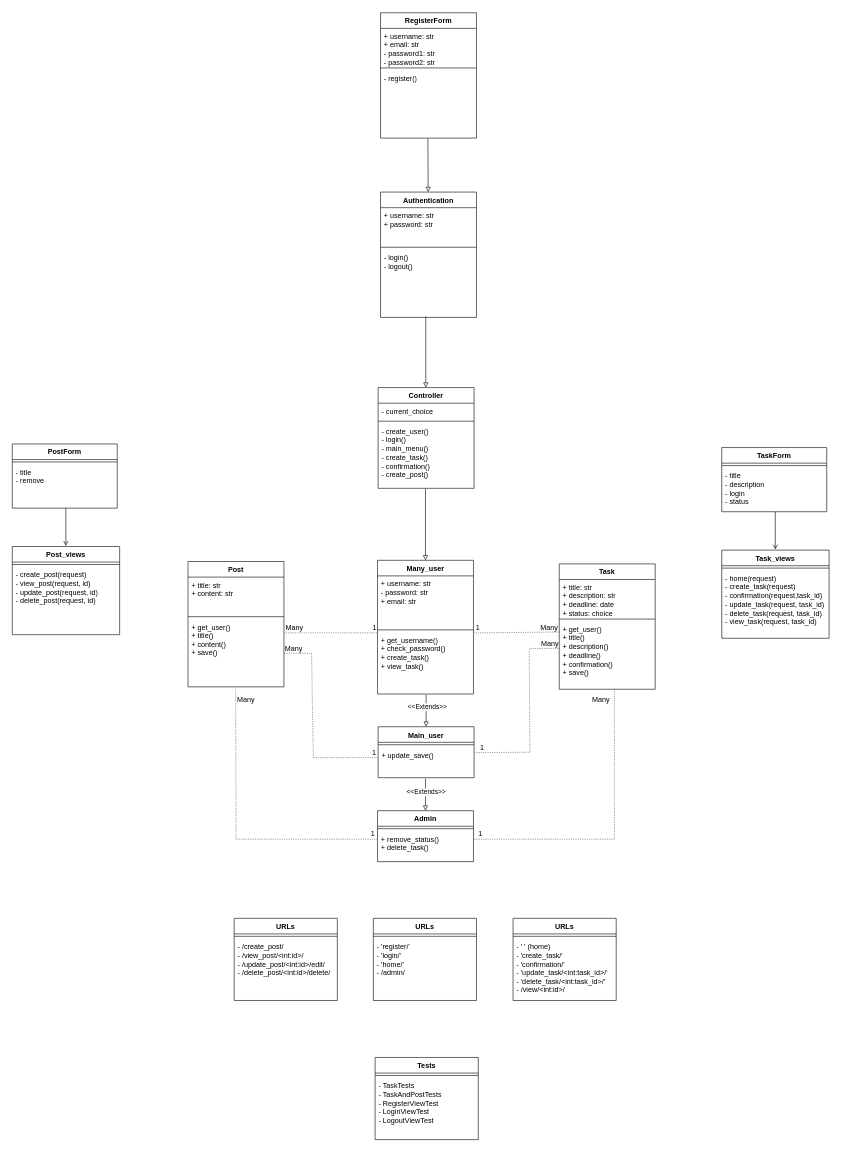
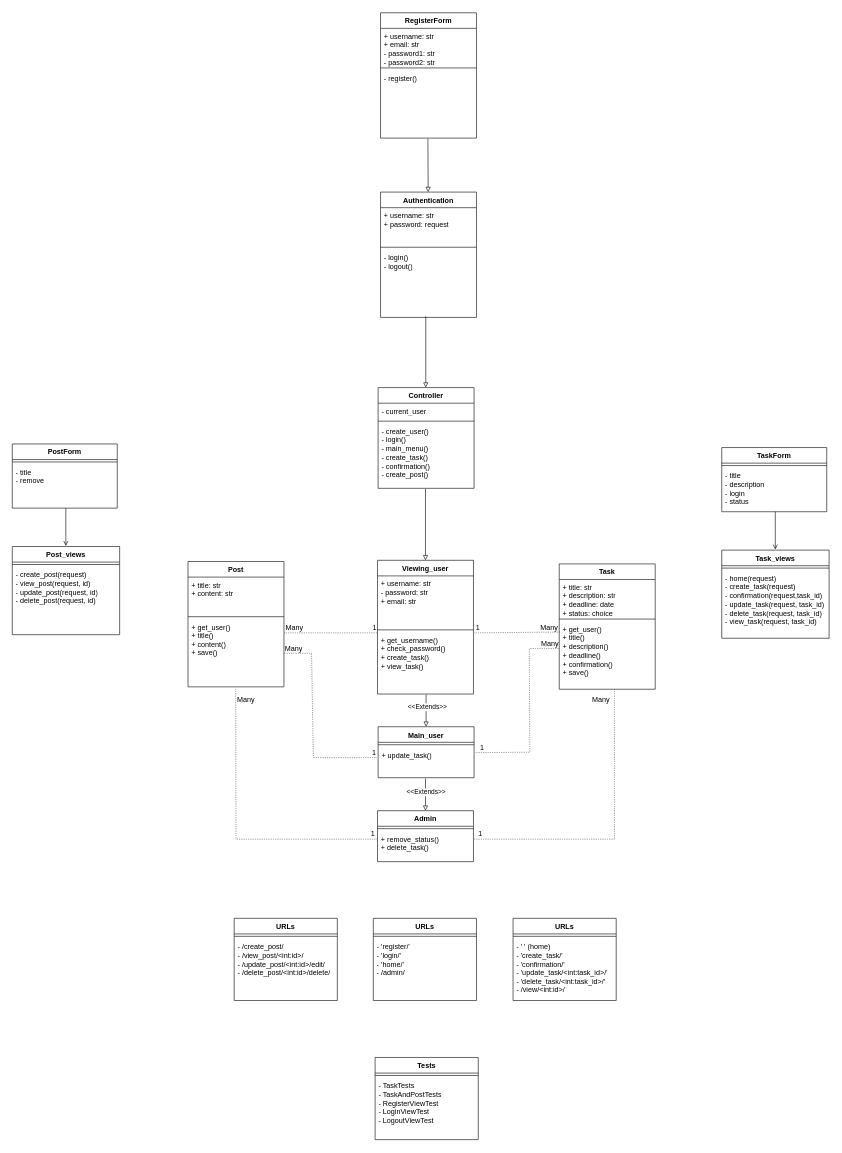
node "+ username: str + password: str": label "+ username: str + password: str" -> "+ username: str + password: request"
node "- current_choice": label "- current_choice" -> "- current_user"
node "Many_user": label "Many_user" -> "Viewing_user"
node "+ update_save()": label "+ update_save()" -> "+ update_task()"
